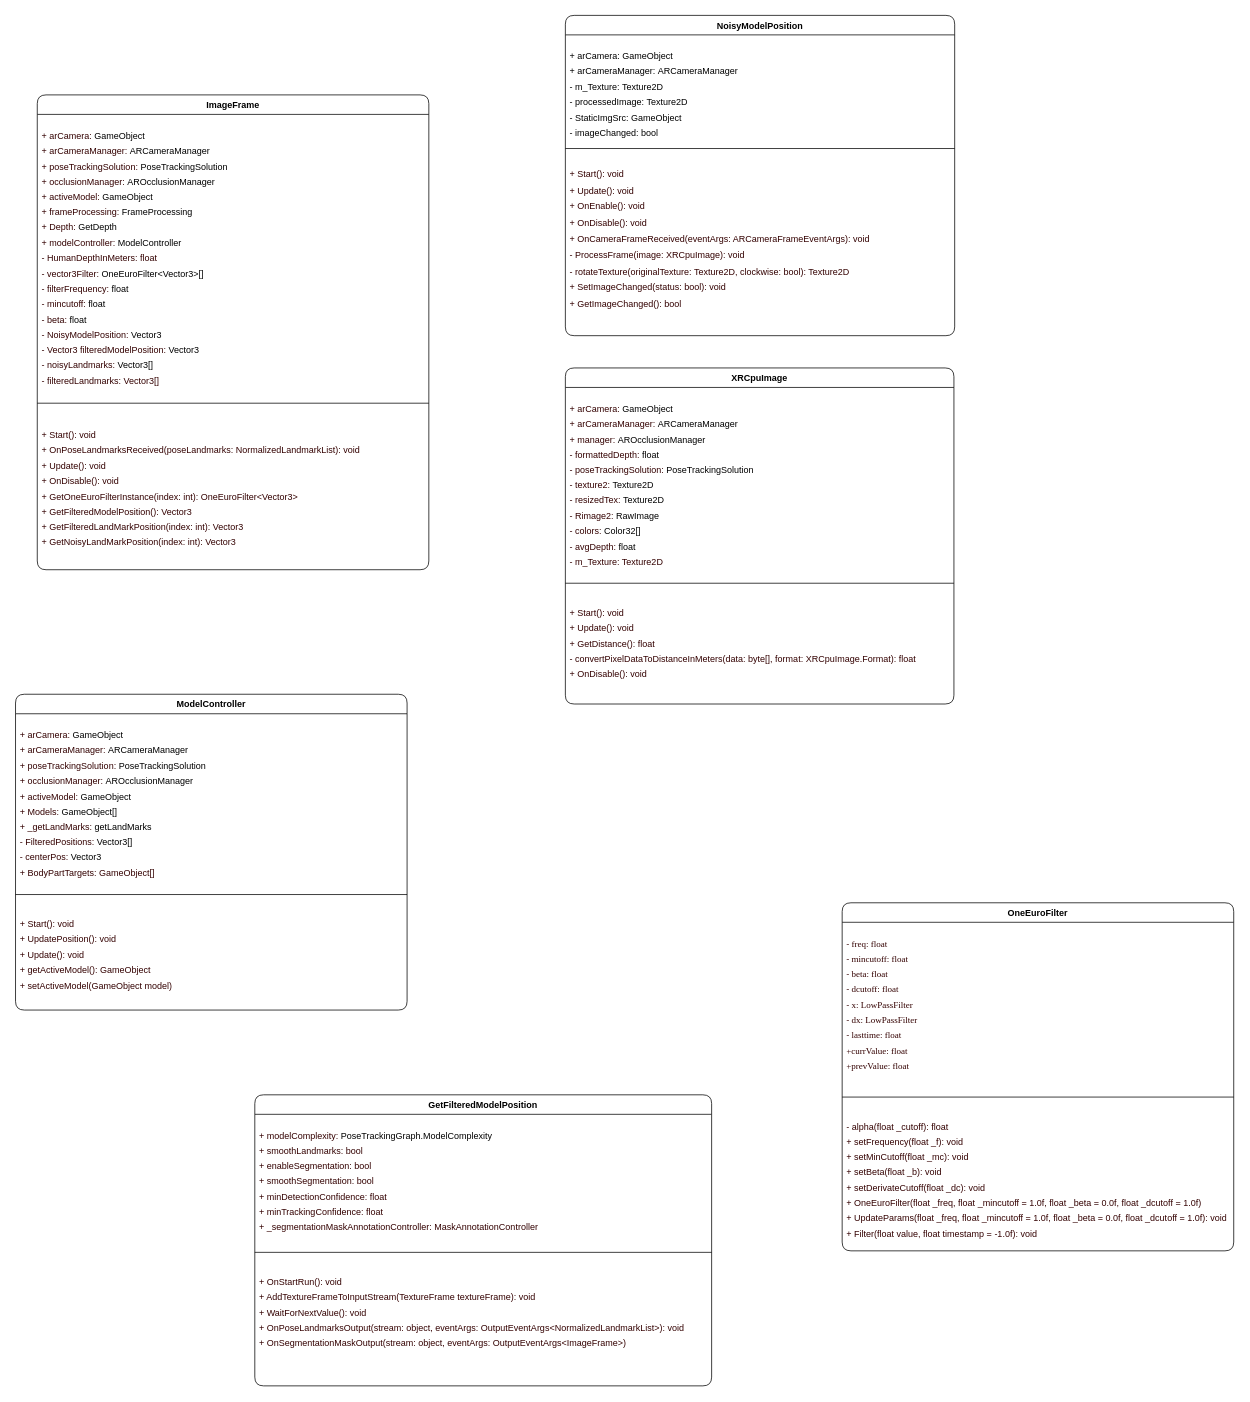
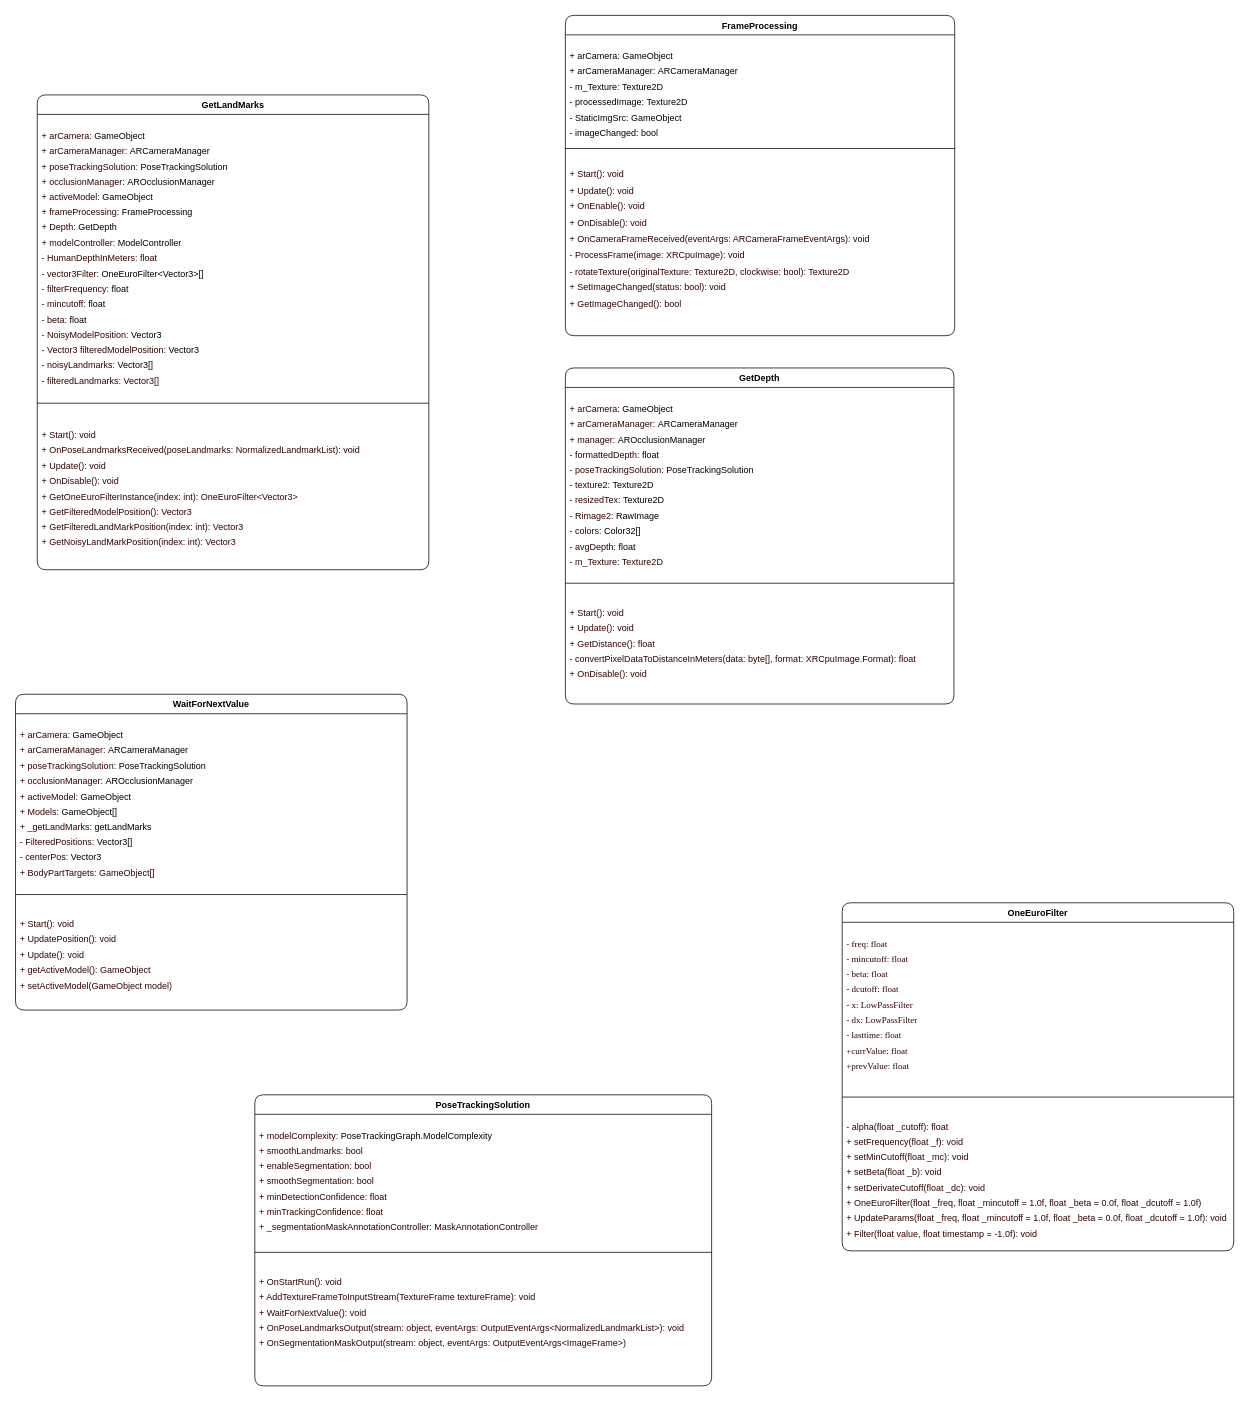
node "NoisyModelPosition": label "NoisyModelPosition" -> "FrameProcessing"
node "ImageFrame": label "ImageFrame" -> "GetLandMarks"
node "XRCpuImage": label "XRCpuImage" -> "GetDepth"
node "ModelController": label "ModelController" -> "WaitForNextValue"
node "GetFilteredModelPosition": label "GetFilteredModelPosition" -> "PoseTrackingSolution"
